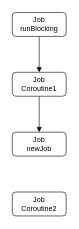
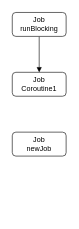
edge "Job Coroutine1" -> "Job newJob": removed
node "Job Coroutine2": removed
